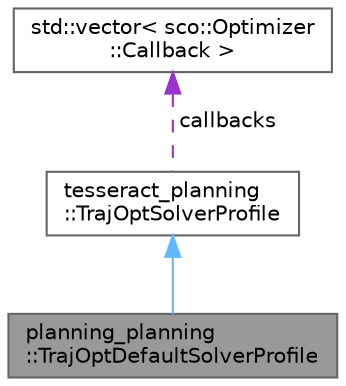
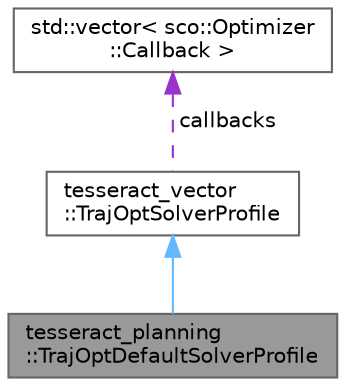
node "tesseract_planning ::TrajOptSolverProfile": label "tesseract_planning ::TrajOptSolverProfile" -> "tesseract_vector ::TrajOptSolverProfile"
node "planning_planning ::TrajOptDefaultSolverProfile": label "planning_planning ::TrajOptDefaultSolverProfile" -> "tesseract_planning ::TrajOptDefaultSolverProfile"
